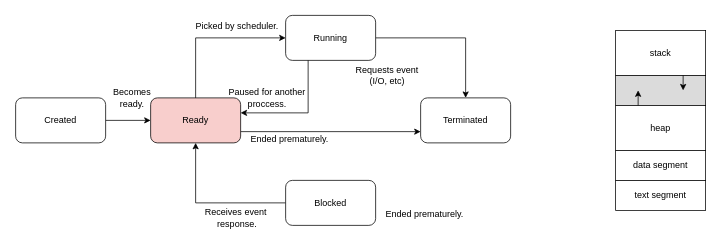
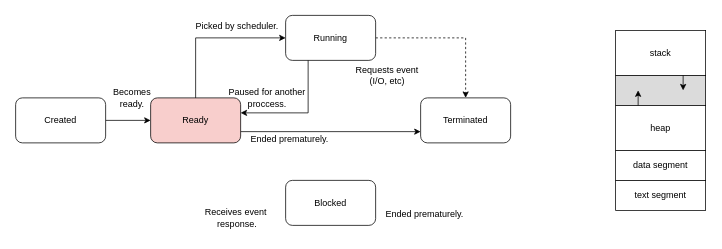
edge "Running" -> "Terminated": style solid -> dashed
edge "Blocked" -> "Ready": removed
